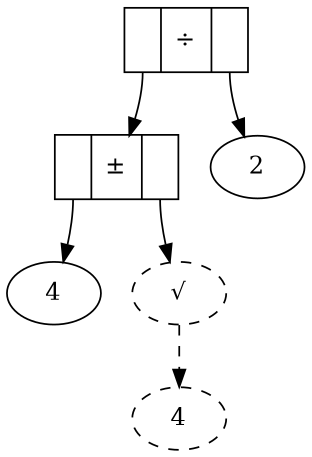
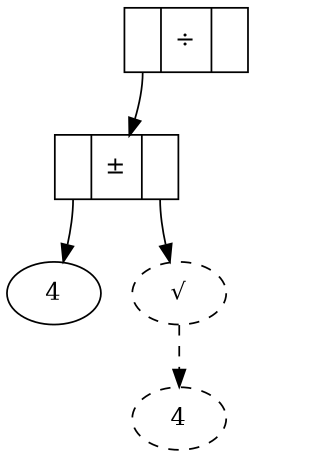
node "2": removed
